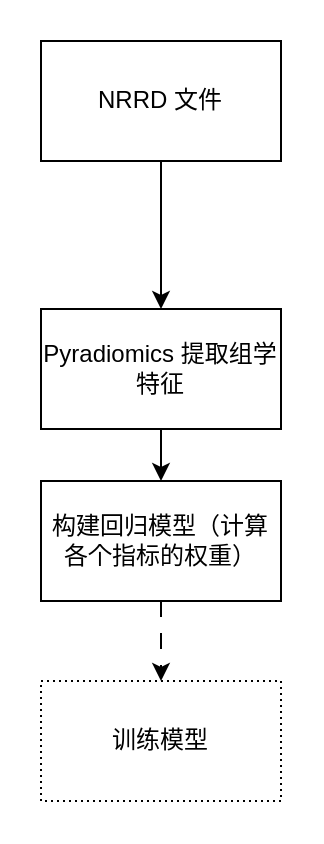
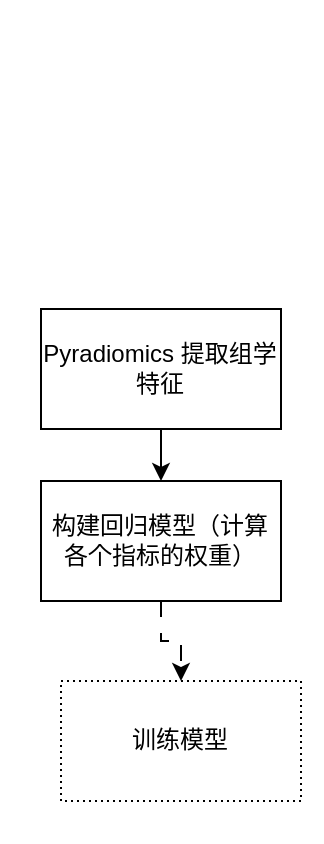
node "NRRD 文件": removed
edge "NRRD 文件" -> "Pyradiomics 提取组学特征": removed
node "训练模型": moved (161, 741) -> (181, 741)
